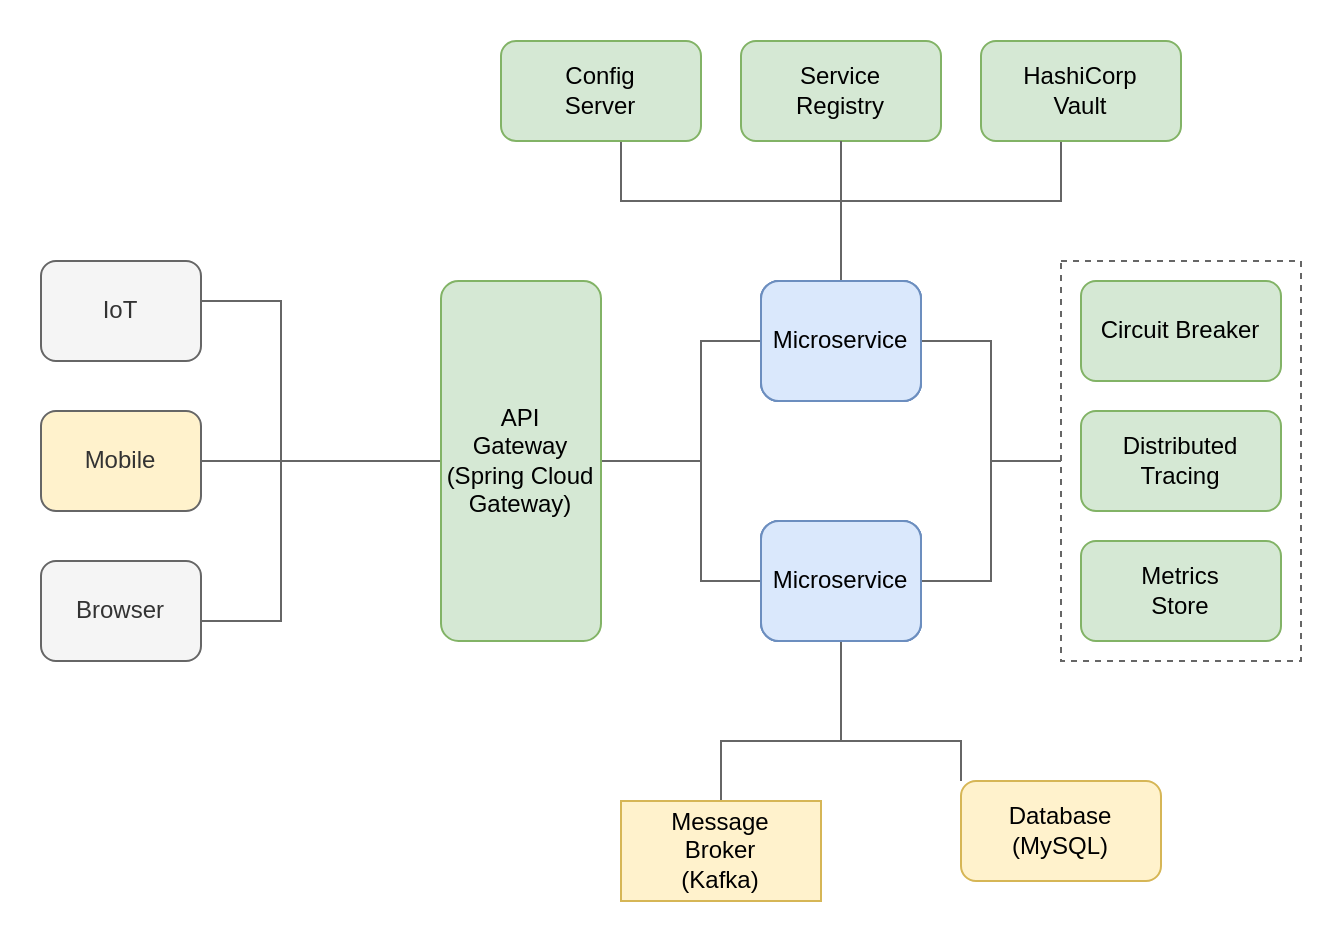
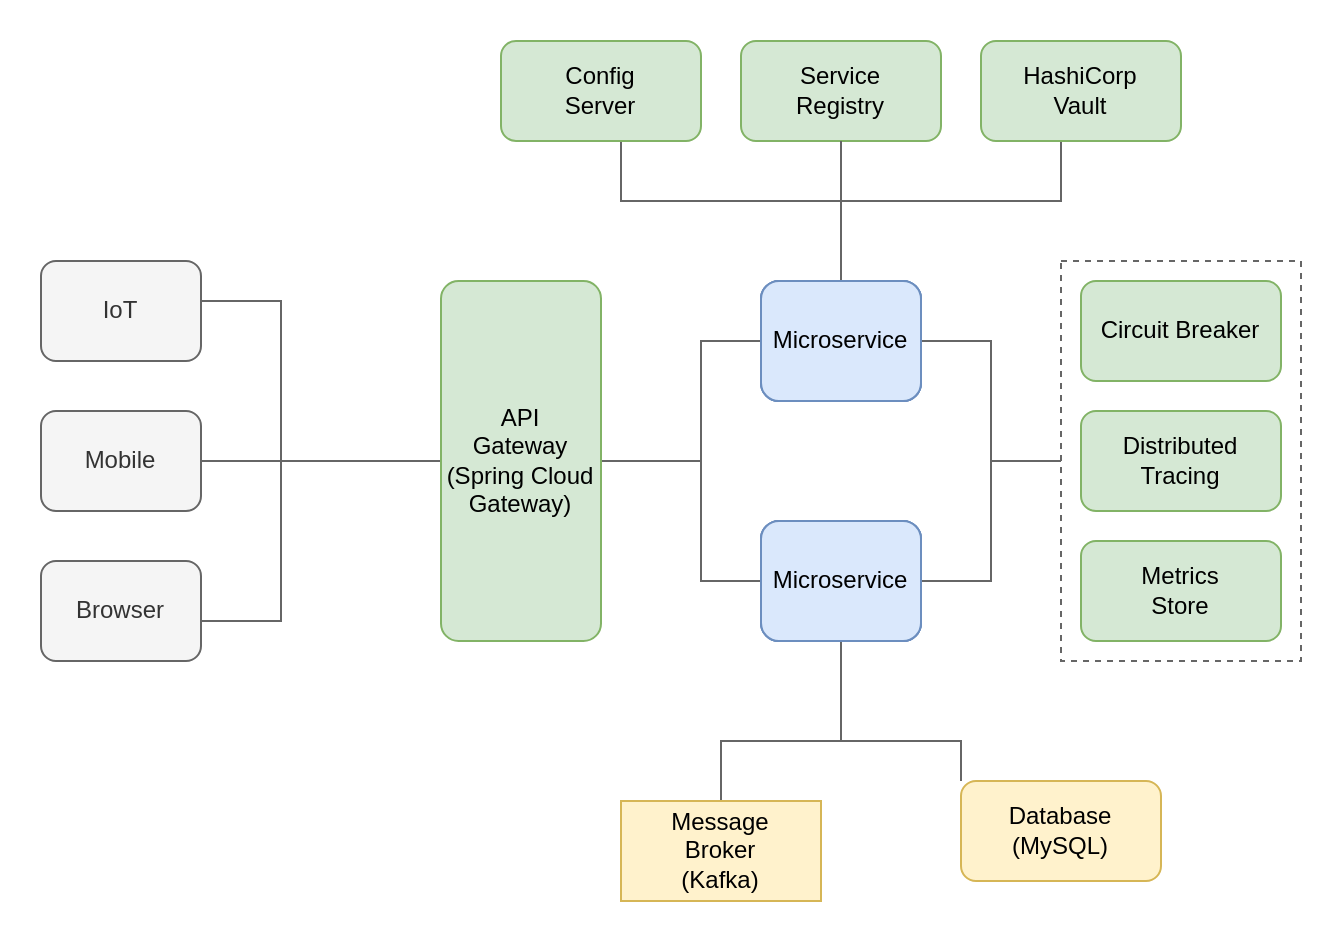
node "Mobile": fillcolor #fff2cc -> #f5f5f5
